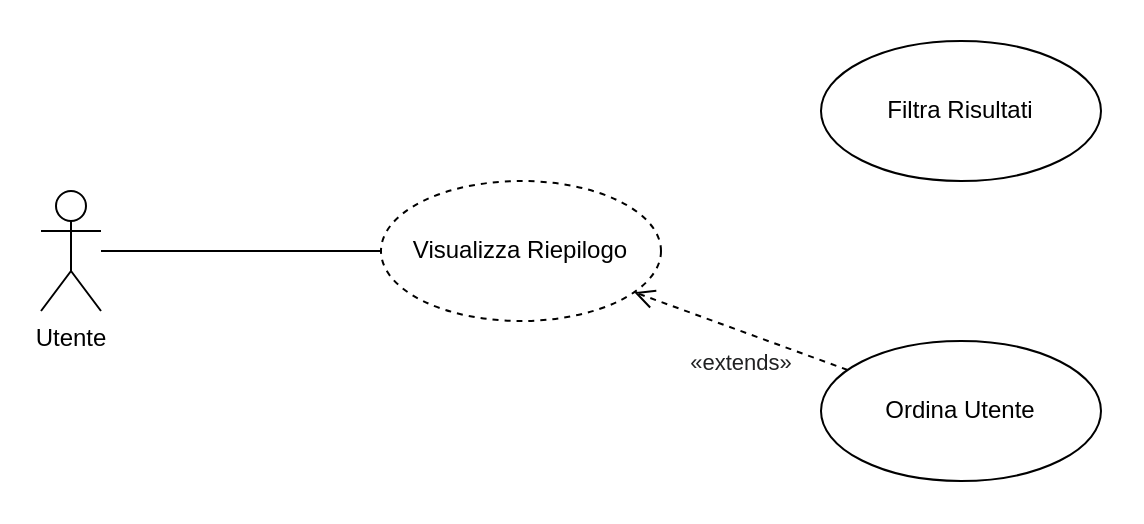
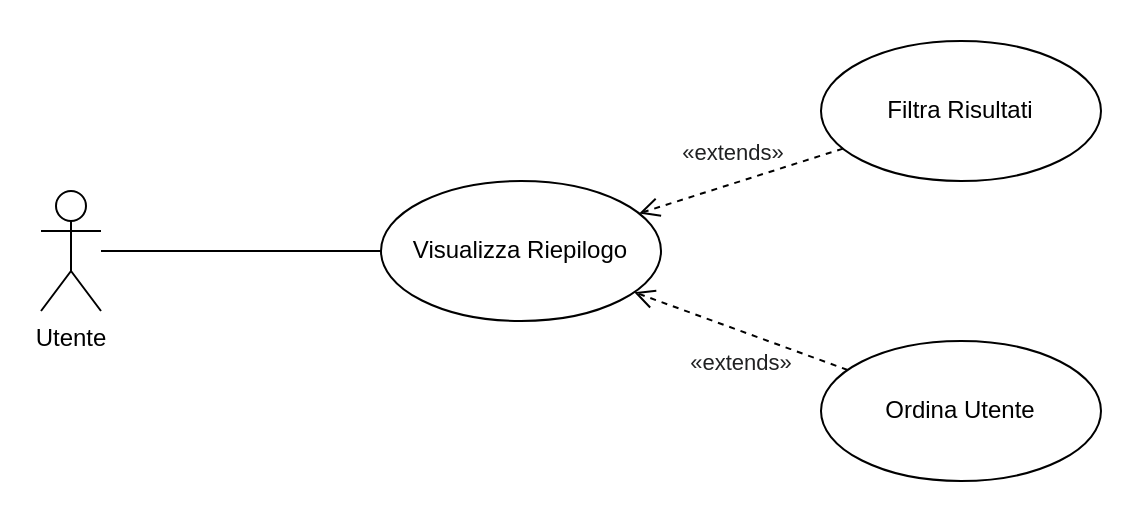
edge "Filtra Risultati" -> "Visualizza Riepilogo": added, label "«extends»"
node "Visualizza Riepilogo": style dashed -> solid
